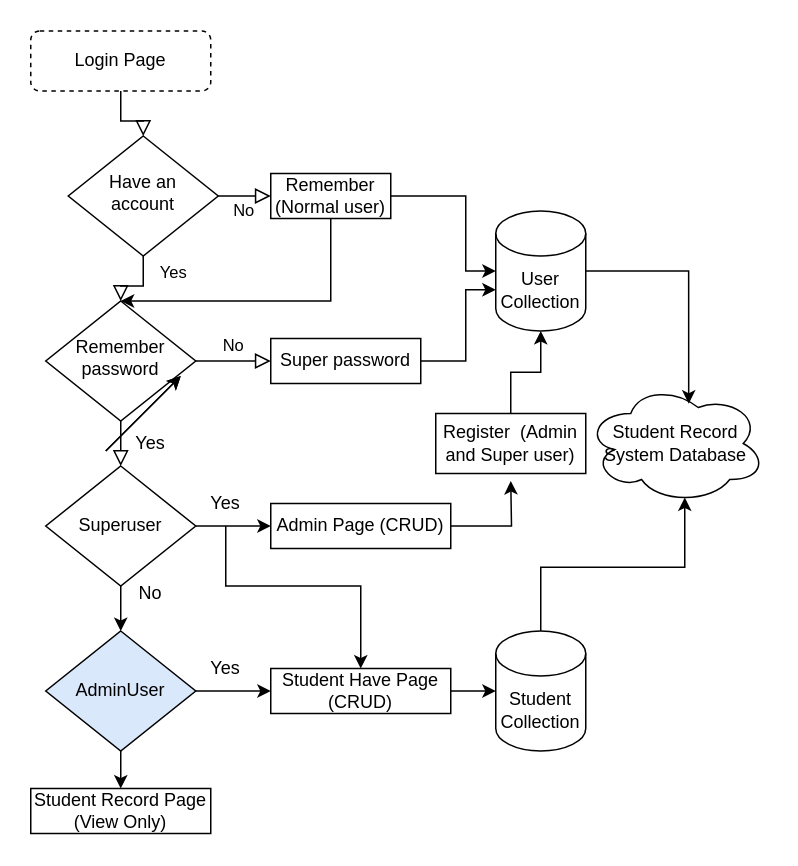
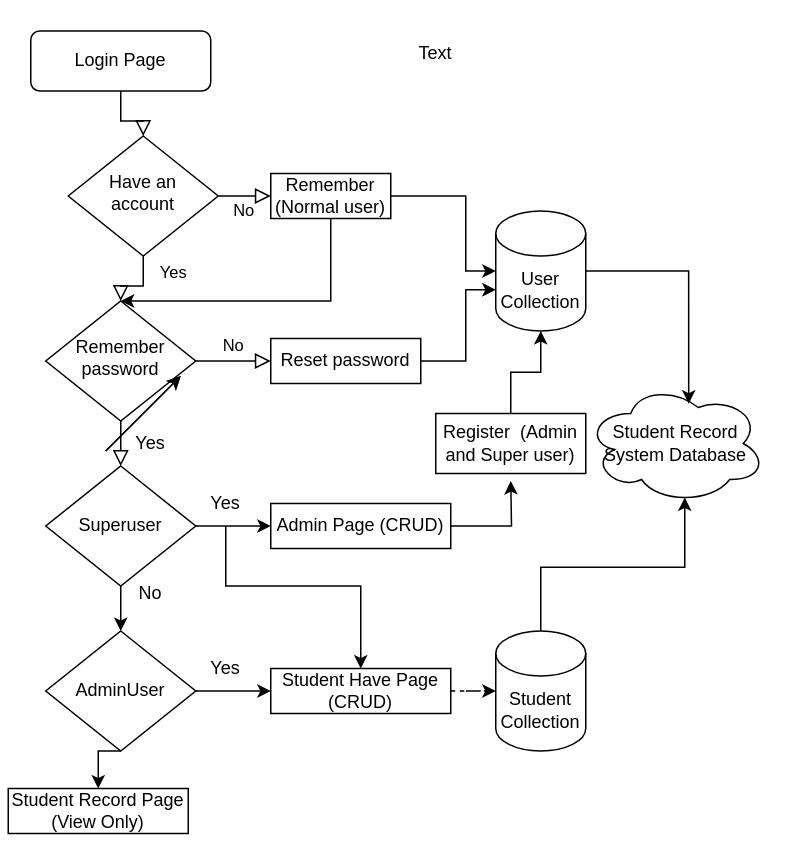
node "Text": added
node "Login Page": style dashed -> solid
node "Super password": label "Super password" -> "Reset password"
node "AdminUser": fillcolor #dae8fc -> #ffffff
edge "Student Have Page (CRUD)" -> "Student Collection": style solid -> dashed
node "Student Record Page (View Only)": moved (121, 811) -> (98, 811)
